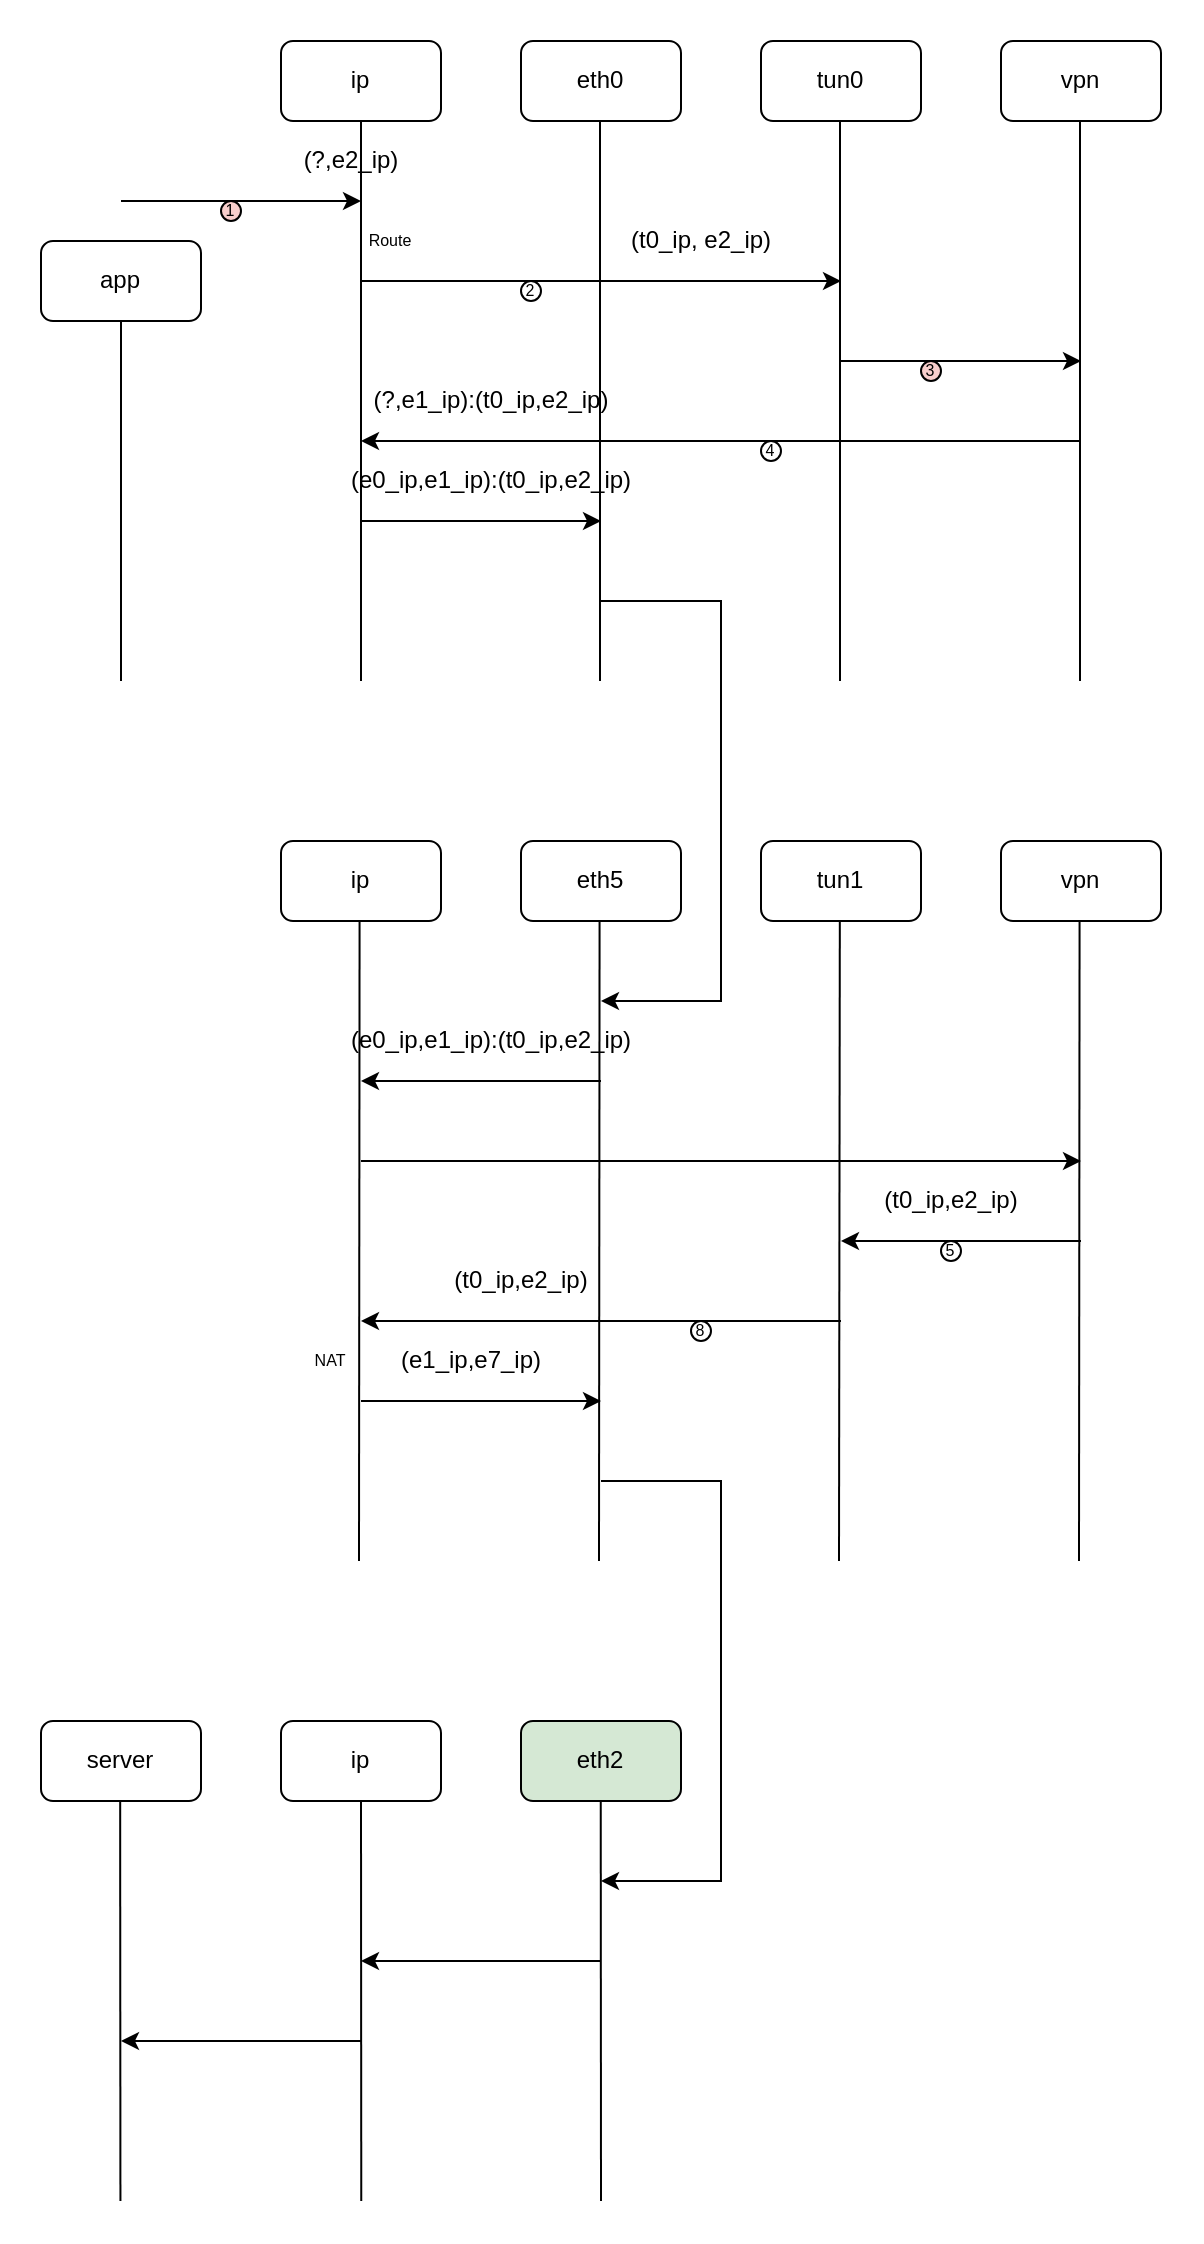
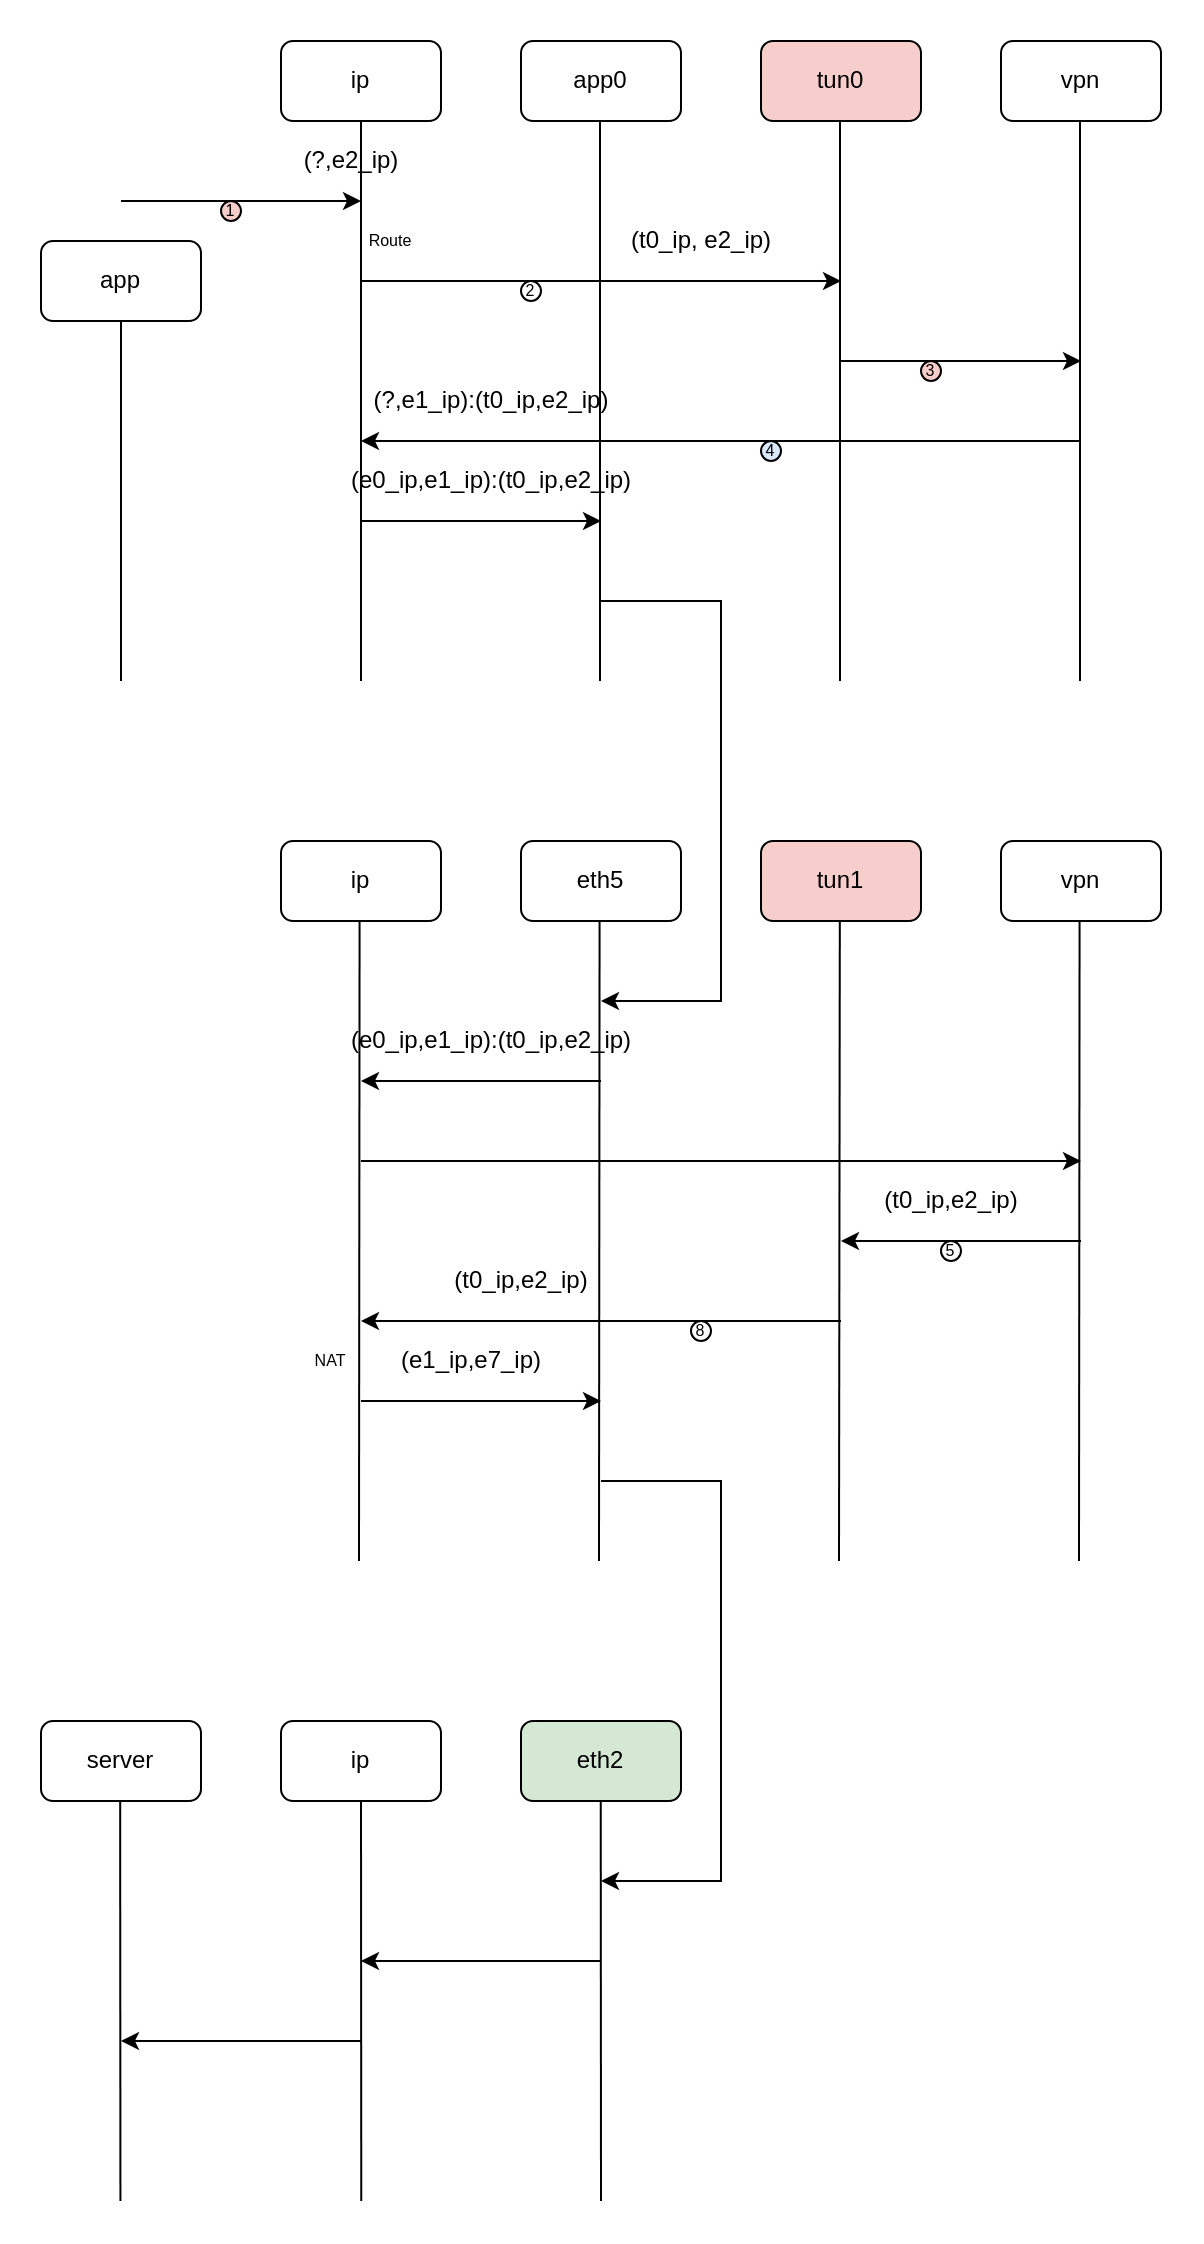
node "eth0": label "eth0" -> "app0"
node "tun0": fillcolor #ffffff -> #f8cecc
node "4": fillcolor #ffffff -> #dae8fc
node "tun1": fillcolor #ffffff -> #f8cecc
